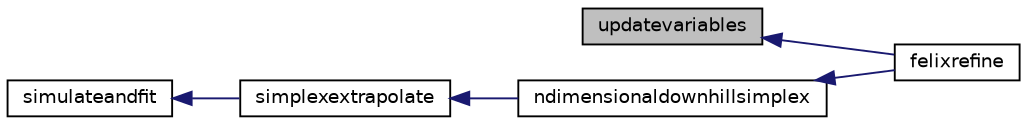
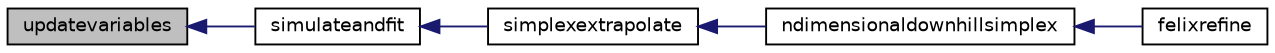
edge "felixrefine" -> "updatevariables": now "simulateandfit" -> "updatevariables"
